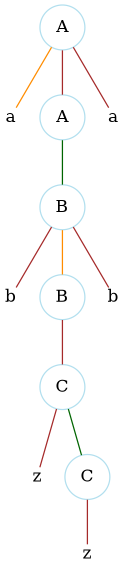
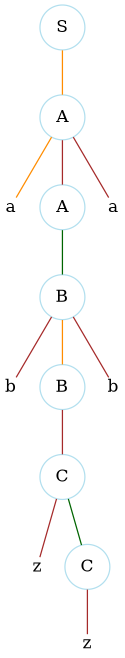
node "S": added
